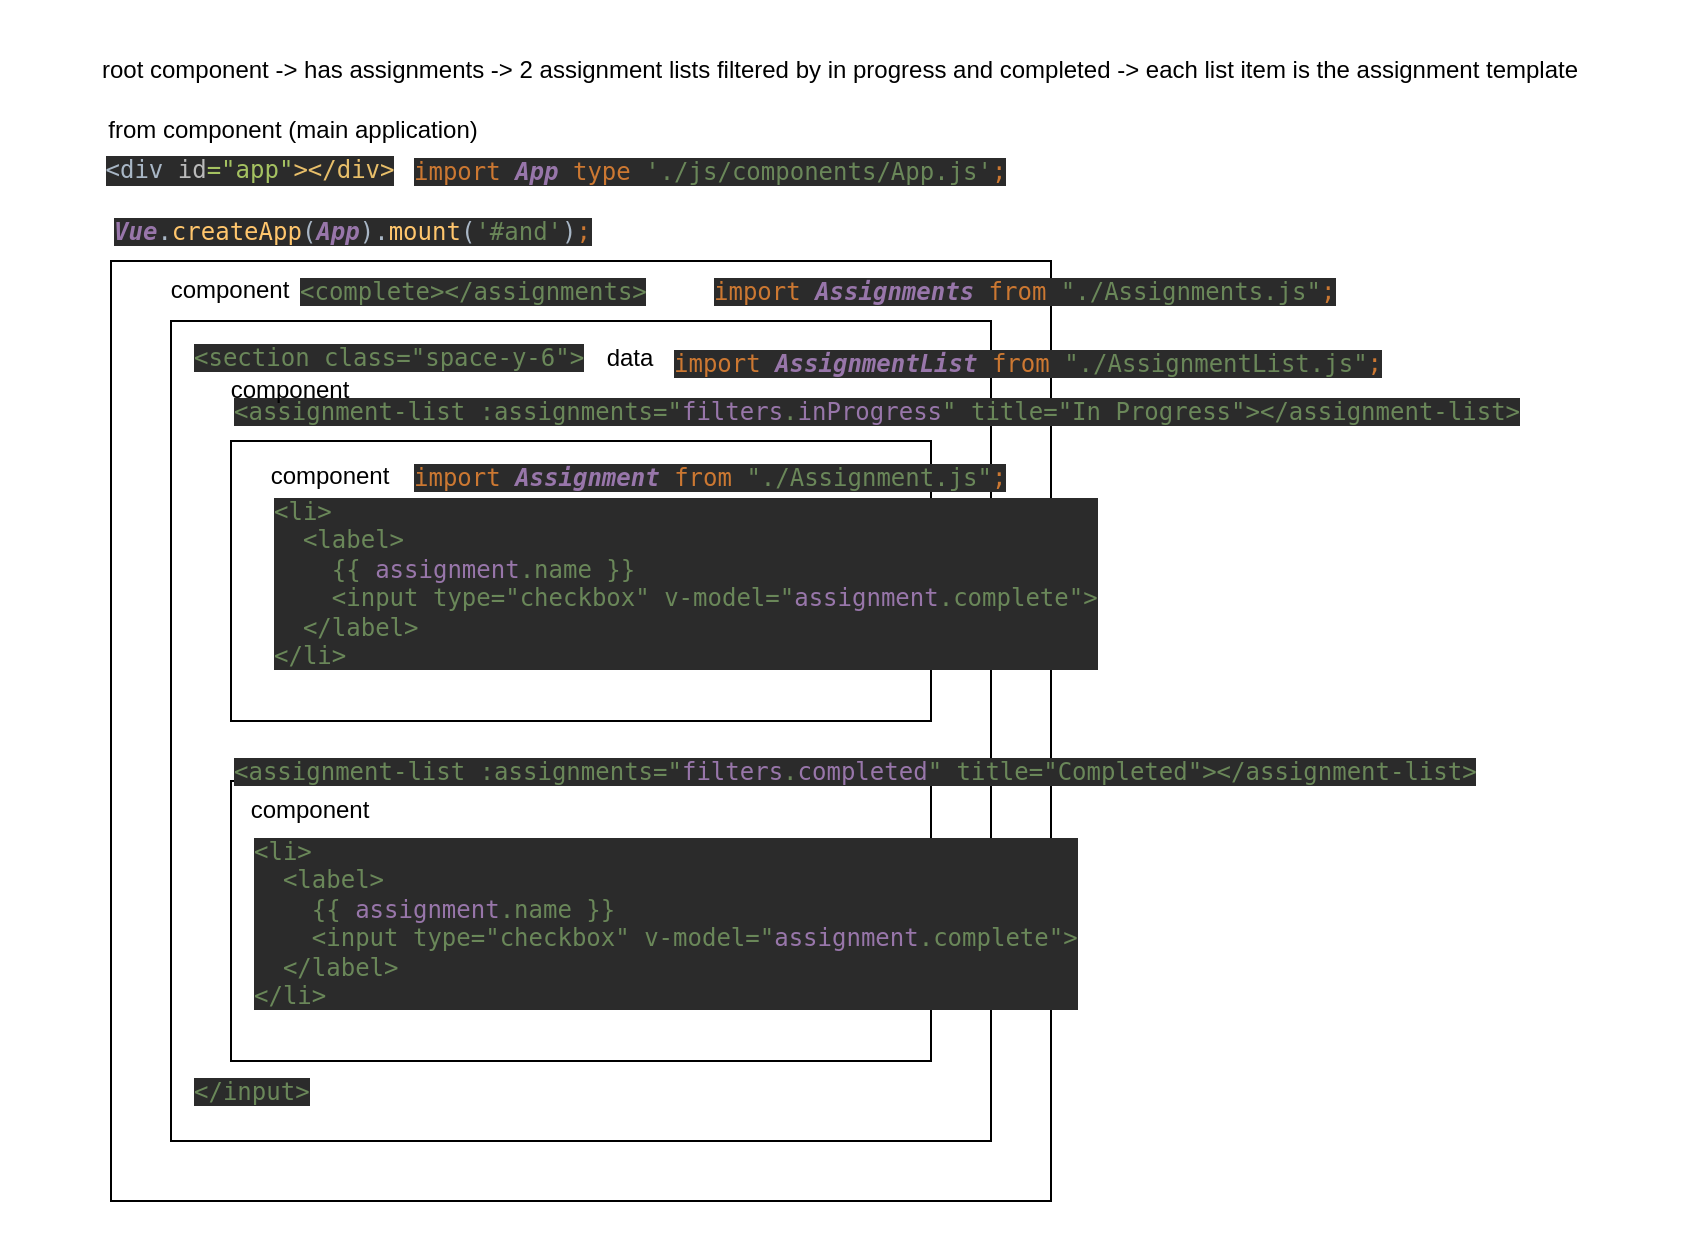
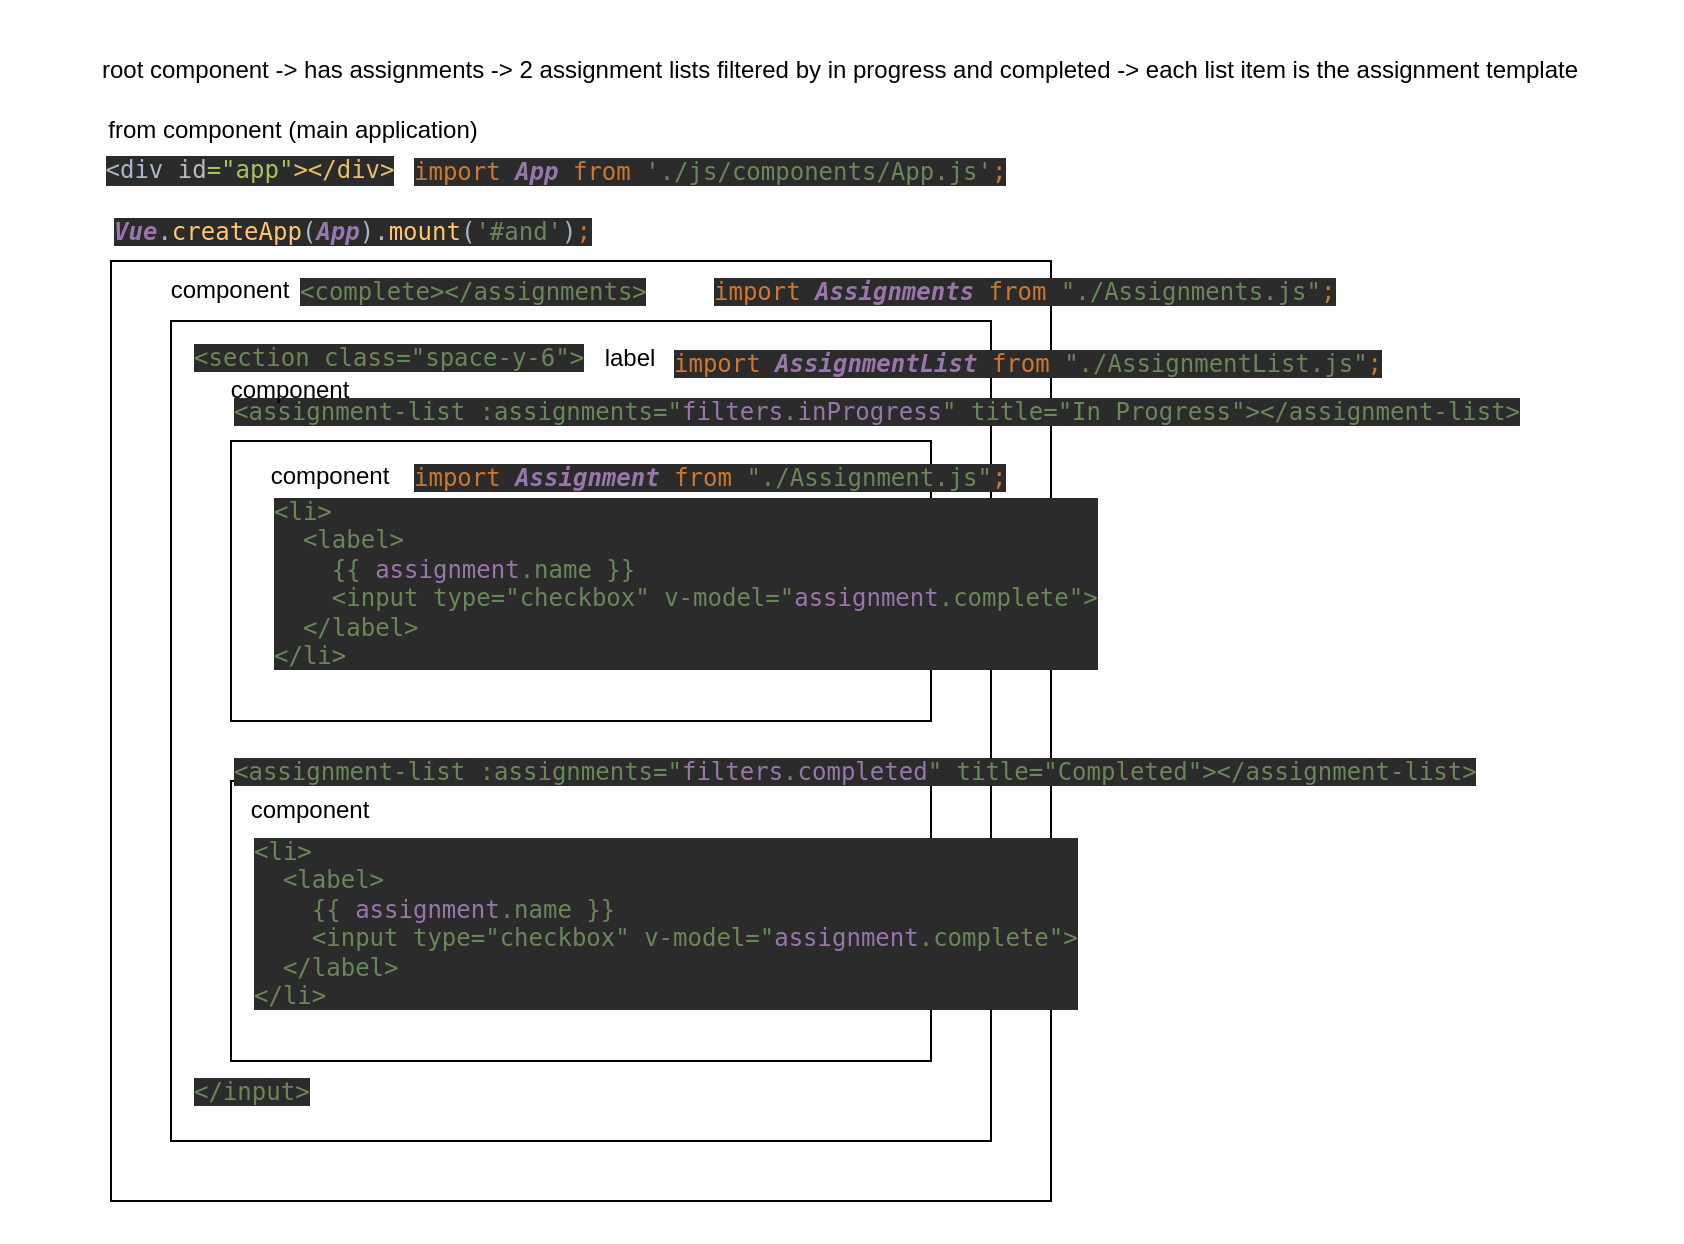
node "import App type './js/components/App.js';": label "import App type './js/components/App.js';" -> "import App from './js/components/App.js';"
node "data": label "data" -> "label"
